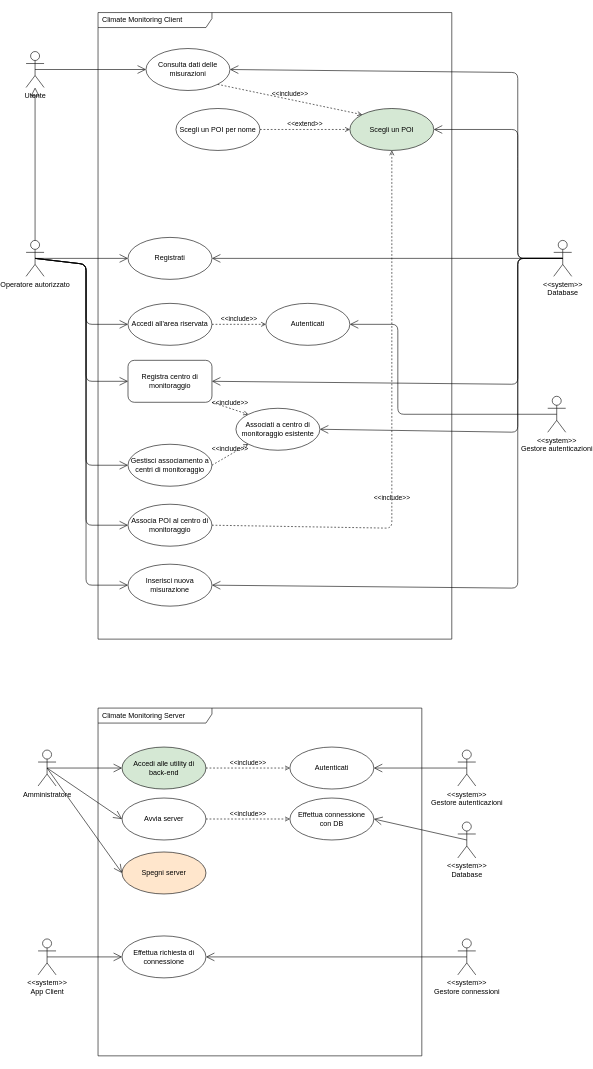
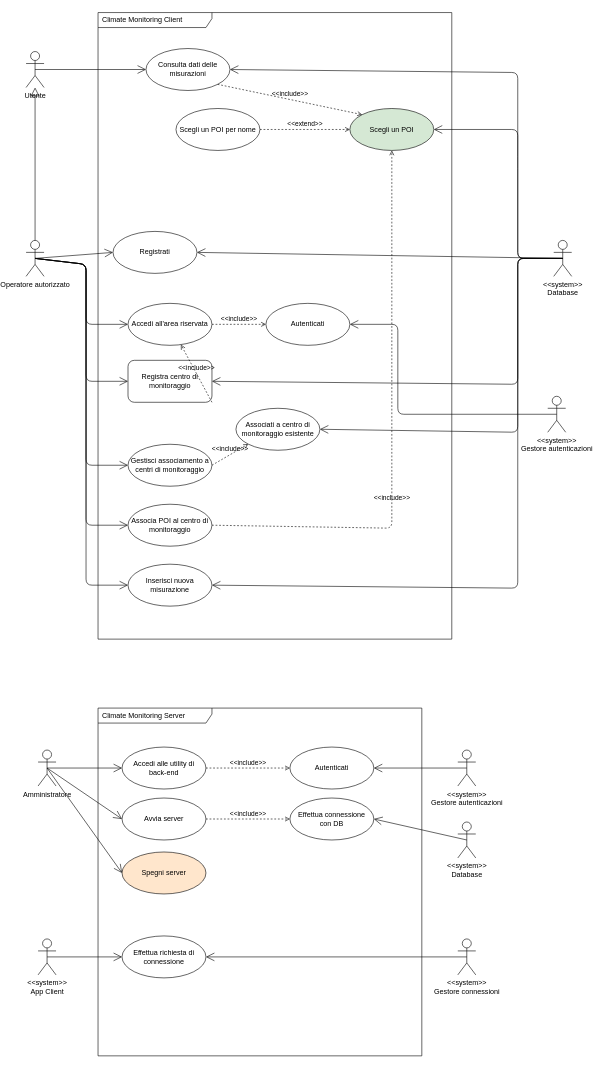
node "Registrati": moved (170, 258) -> (155, 252)
edge "Registra centro di monitoraggio" -> "Associati a centro di monitoraggio esistente": now "Registra centro di monitoraggio" -> "Accedi all'area riservata"
node "Accedi alle utility di back-end": fillcolor #d5e8d4 -> #ffffff
